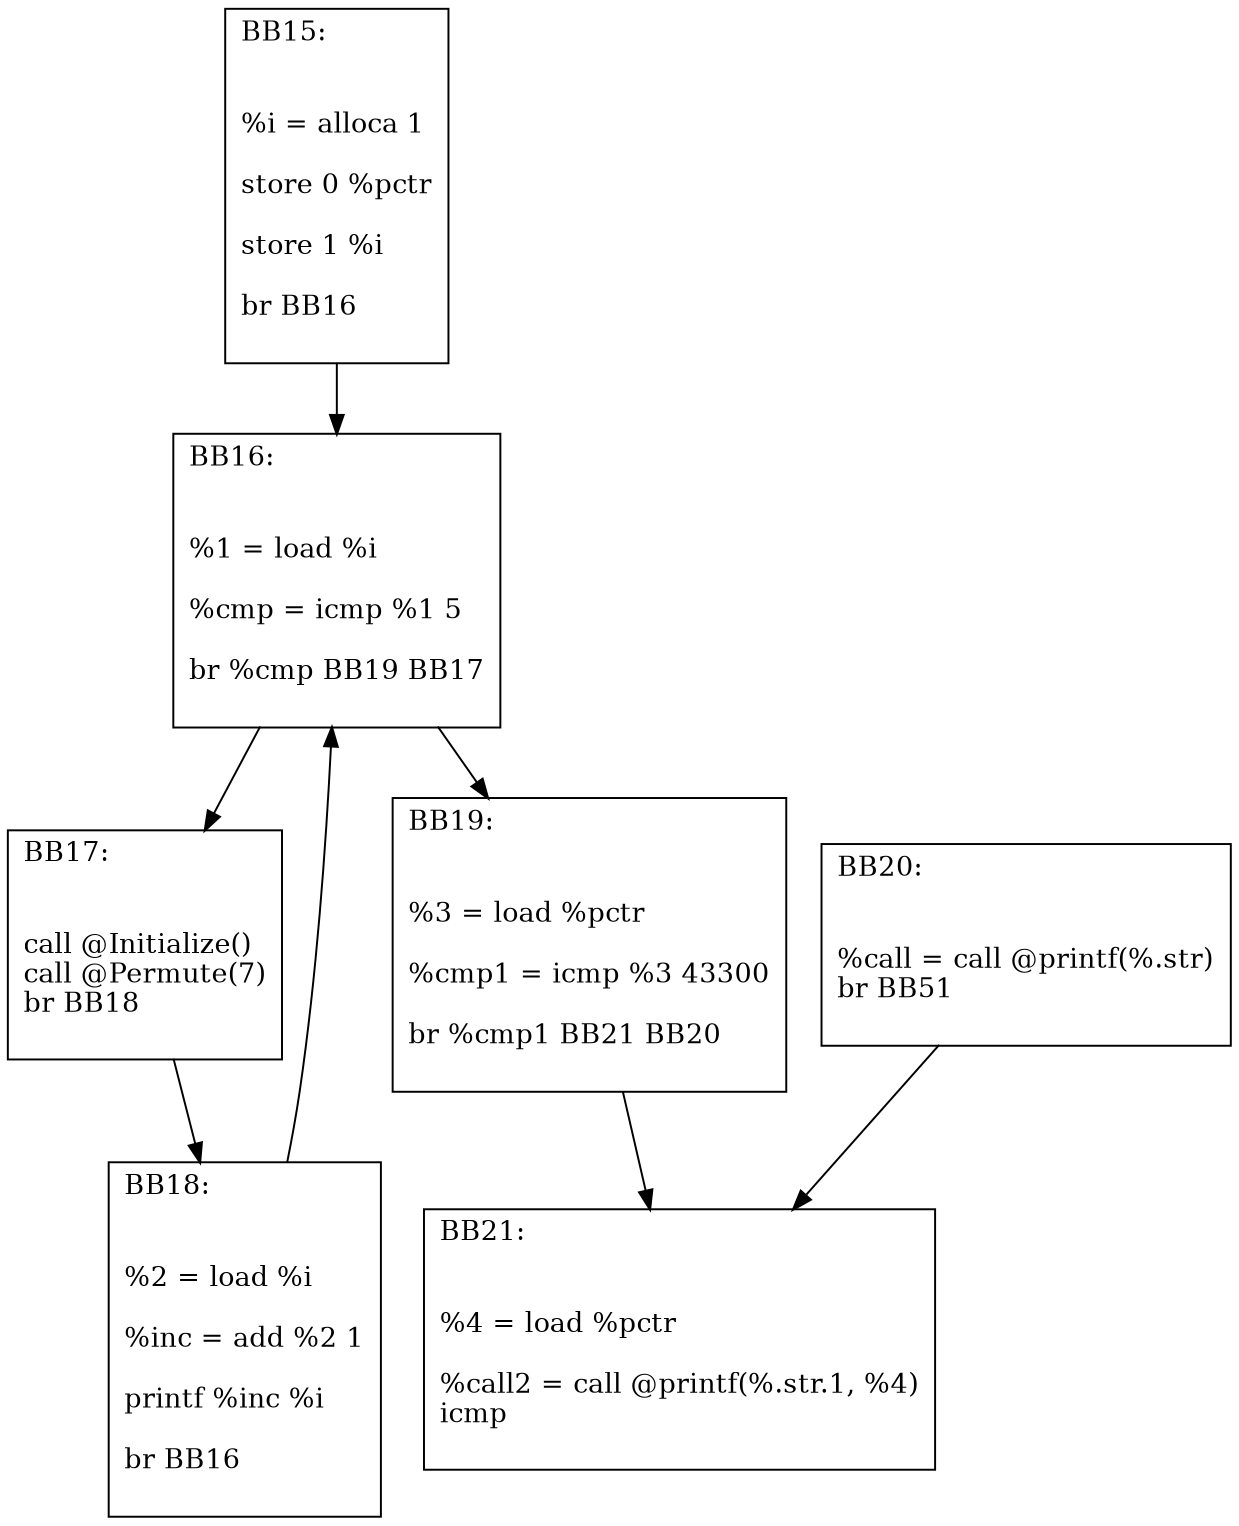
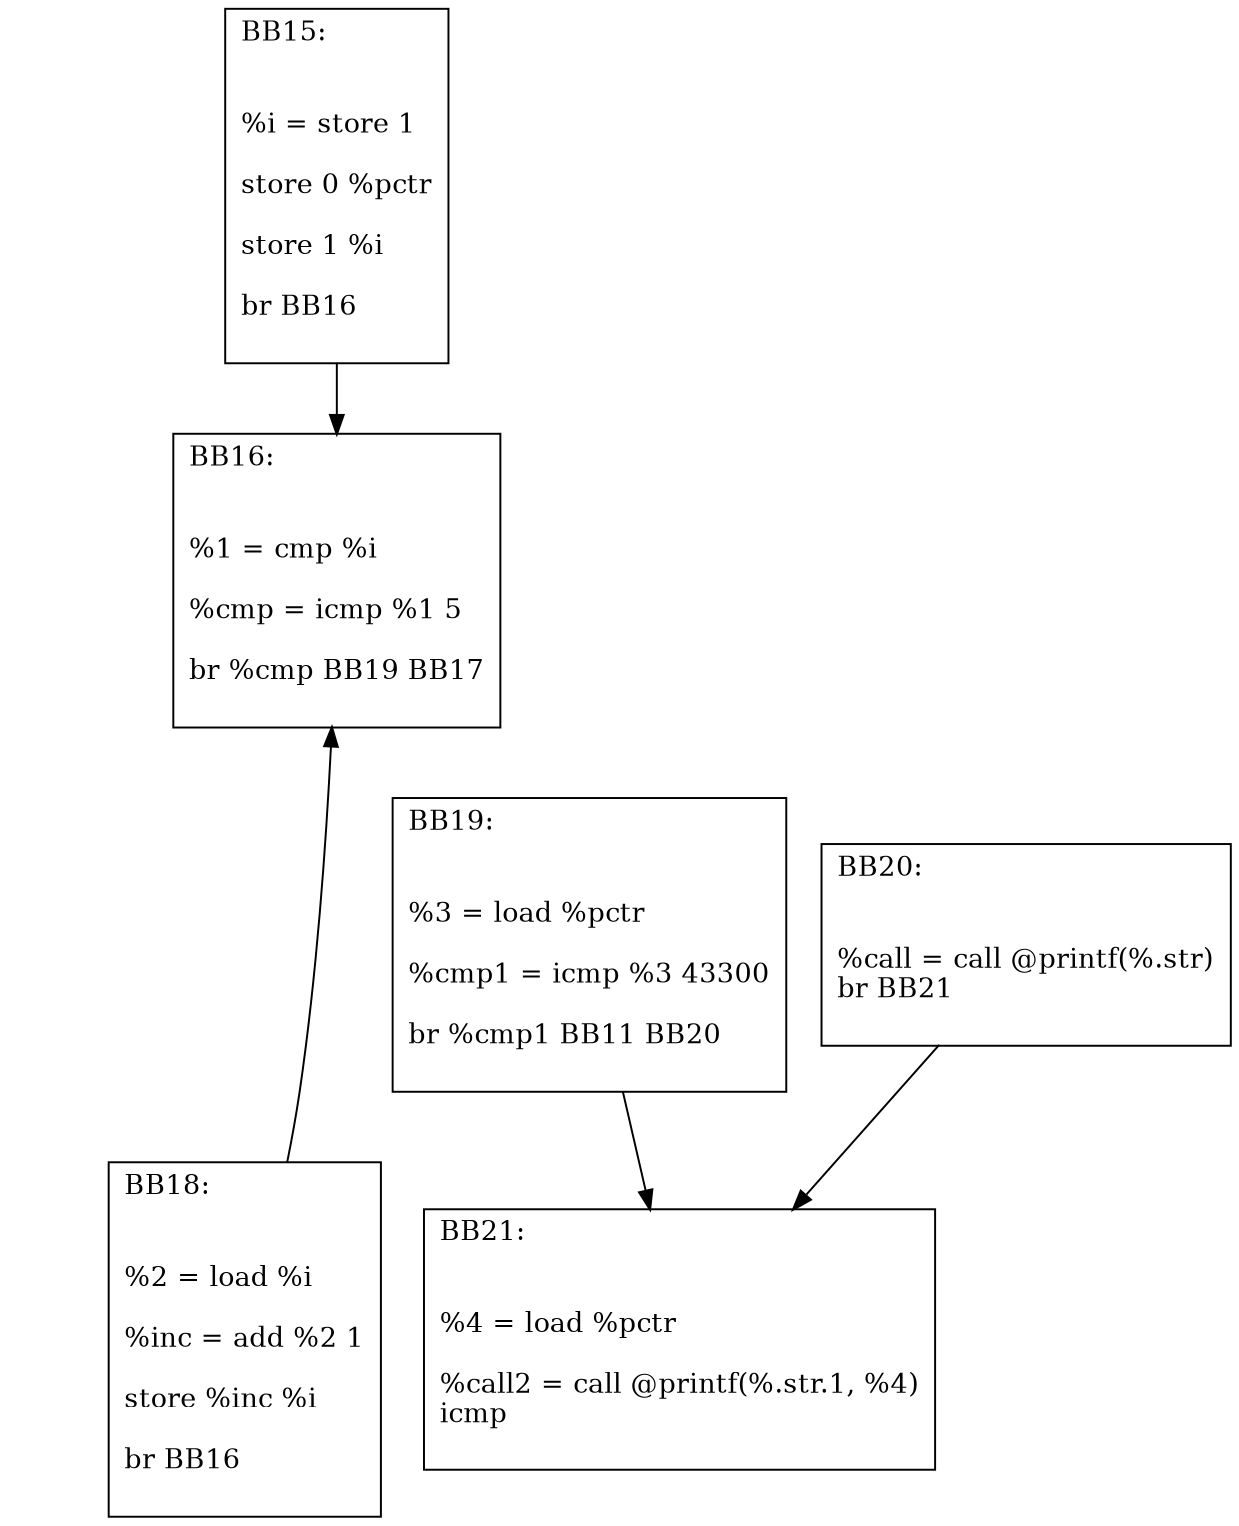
node "BB15:": text "%i = alloca 1" -> "%i = store 1"
node "BB16:": text "%1 = load %i" -> "%1 = cmp %i"
edge "BB16:" -> "BB19:": removed
node "BB17:": removed
node "BB20:": text "br BB51" -> "br BB21"
node "BB19:": text "br %cmp1 BB21 BB20" -> "br %cmp1 BB11 BB20"
node "BB18:": text "printf %inc %i" -> "store %inc %i"
